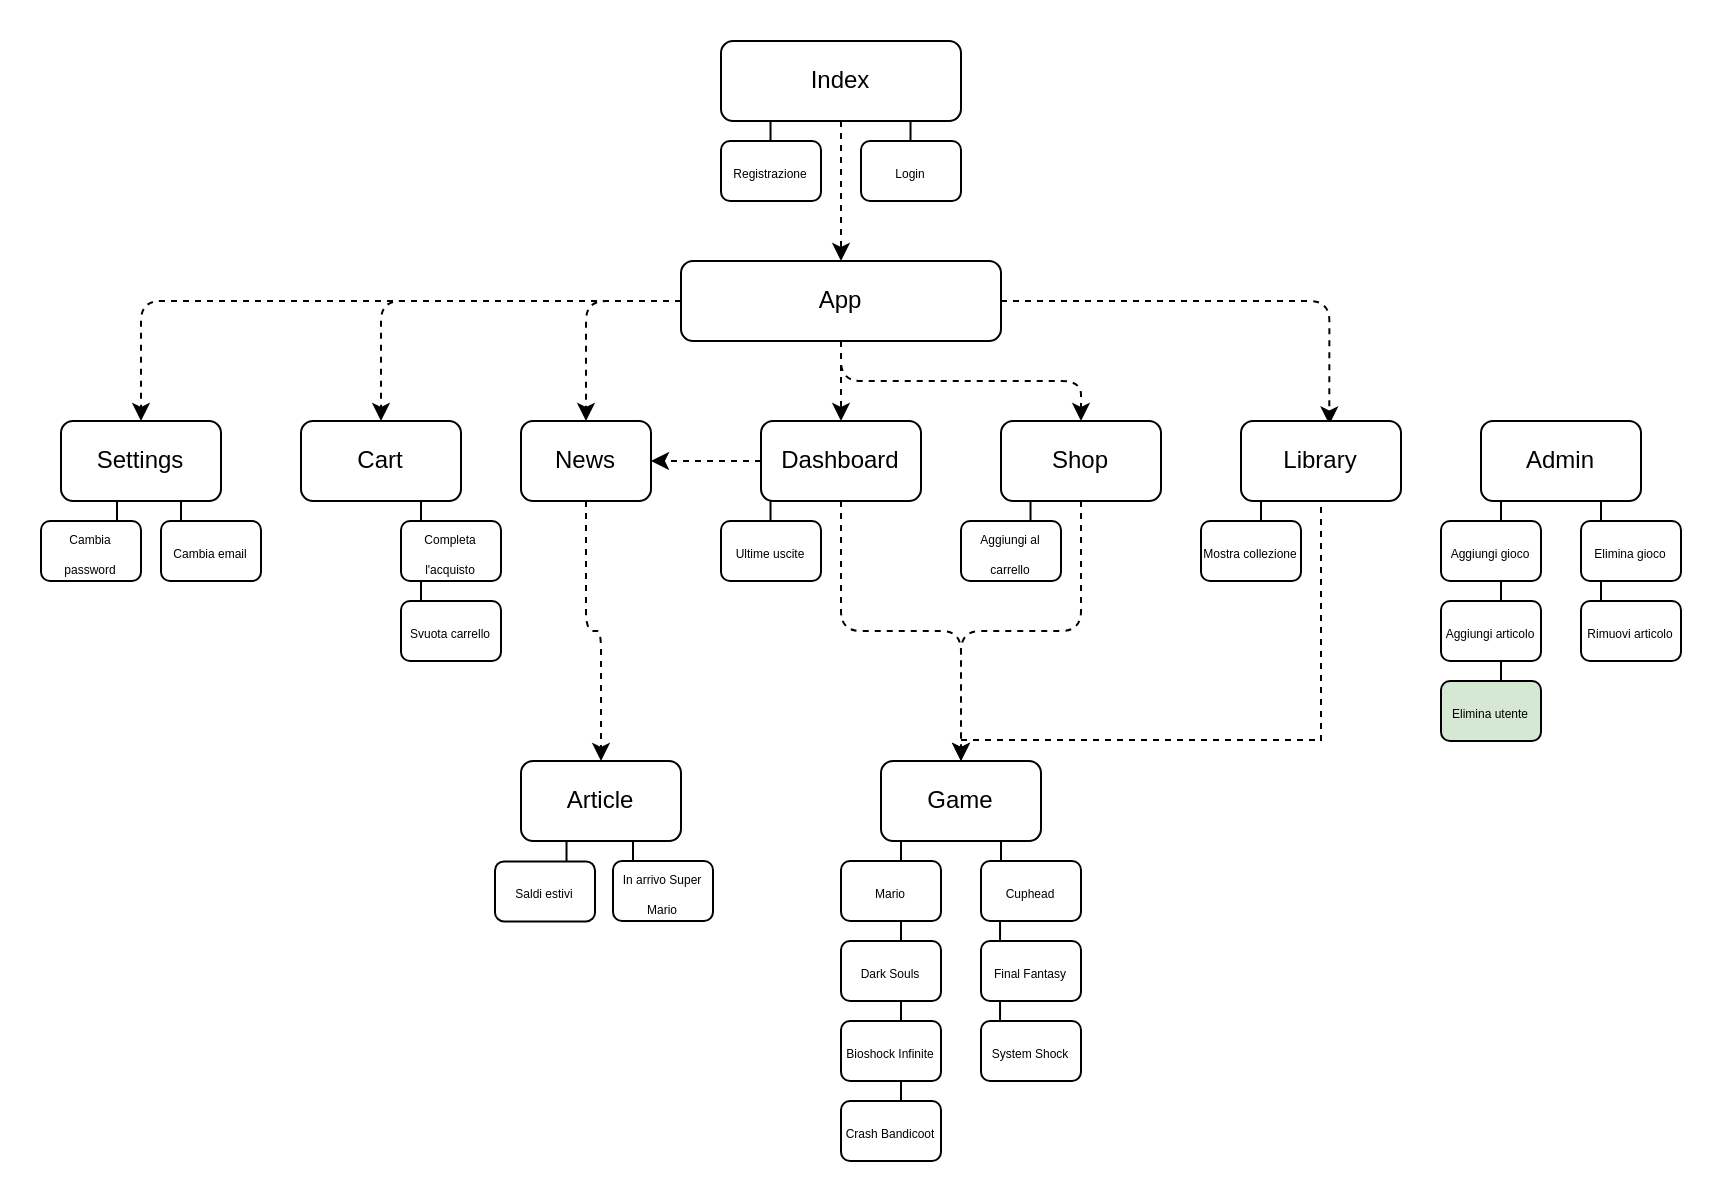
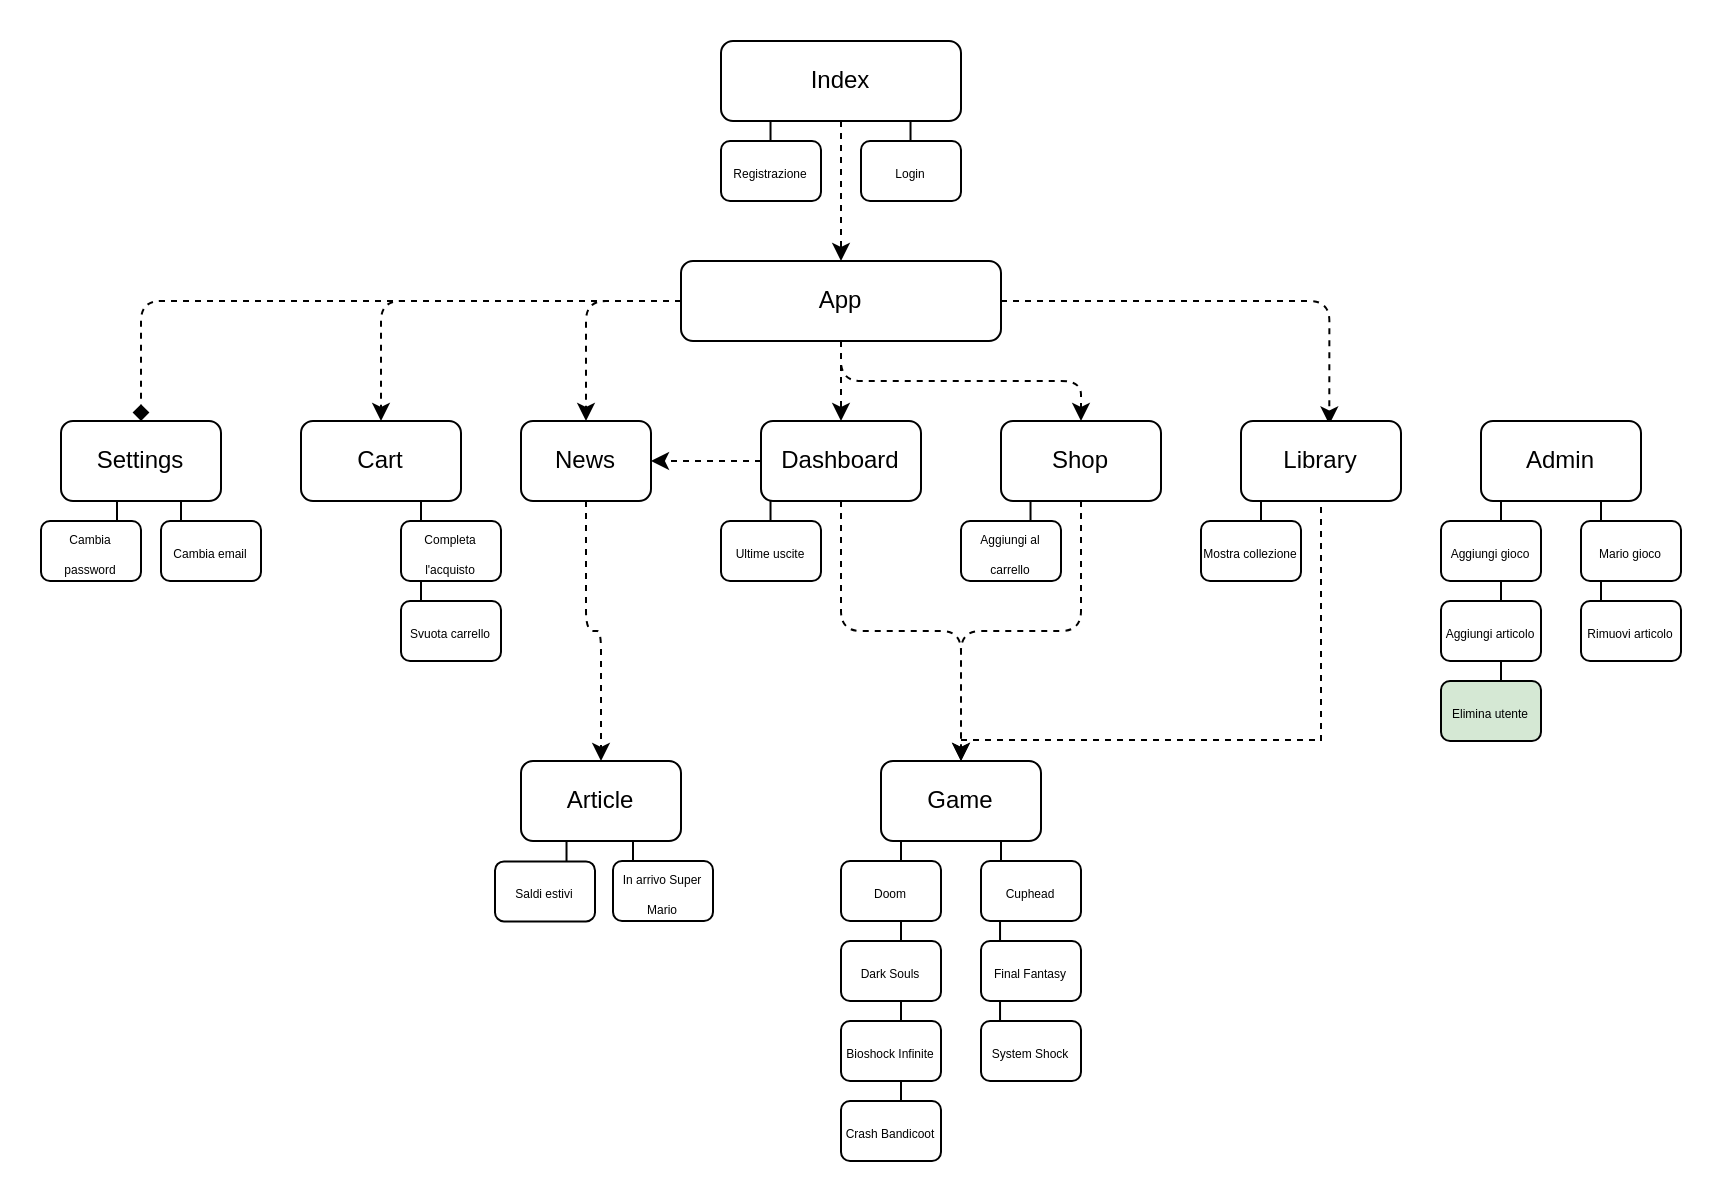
edge "App" -> "Settings": arrowhead classic -> diamond
node "Elimina gioco": label "Elimina gioco" -> "Mario gioco"
node "Mario": label "Mario" -> "Doom"
